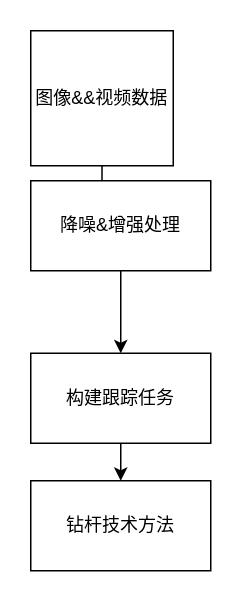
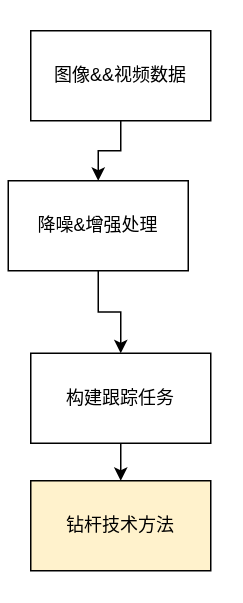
node "图像&&视频数据": size 143x135 -> 180x90
node "降噪&增强处理": moved (121, 226) -> (98, 226)
node "钻杆技术方法": fillcolor #ffffff -> #fff2cc
